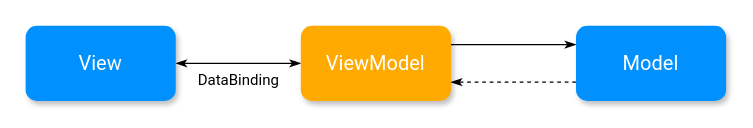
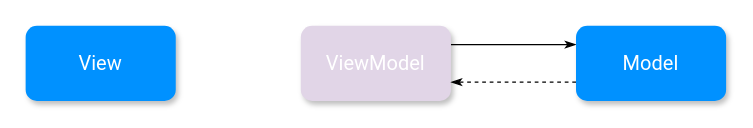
edge "View" -- "ViewModel": removed, label "DataBinding"
node "ViewModel": fillcolor #ffaa00 -> #e1d5e7
